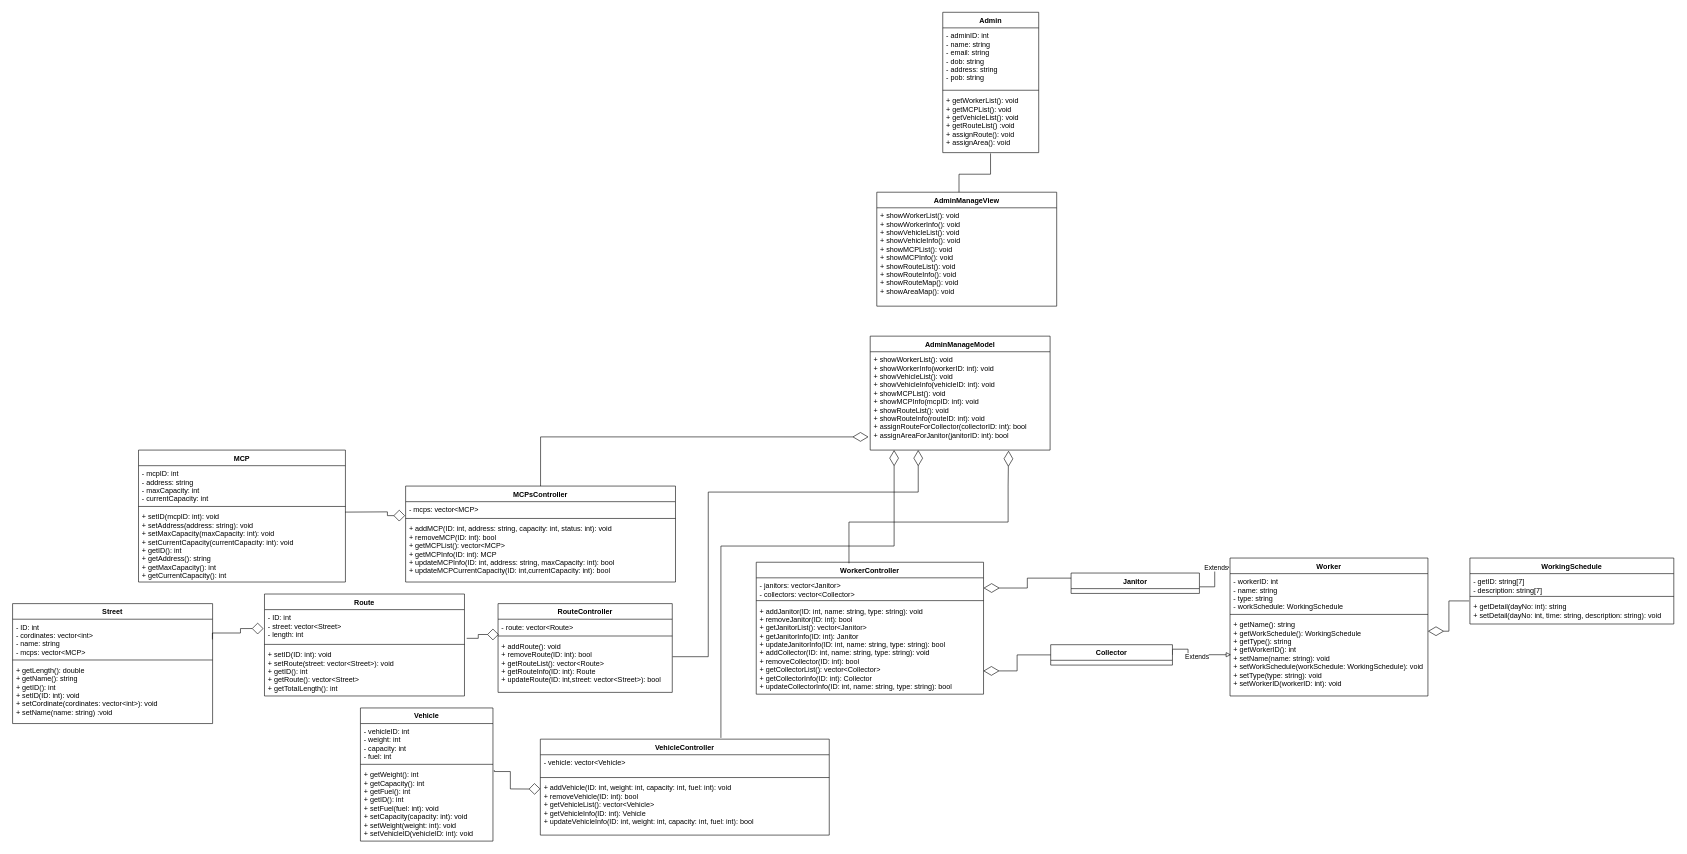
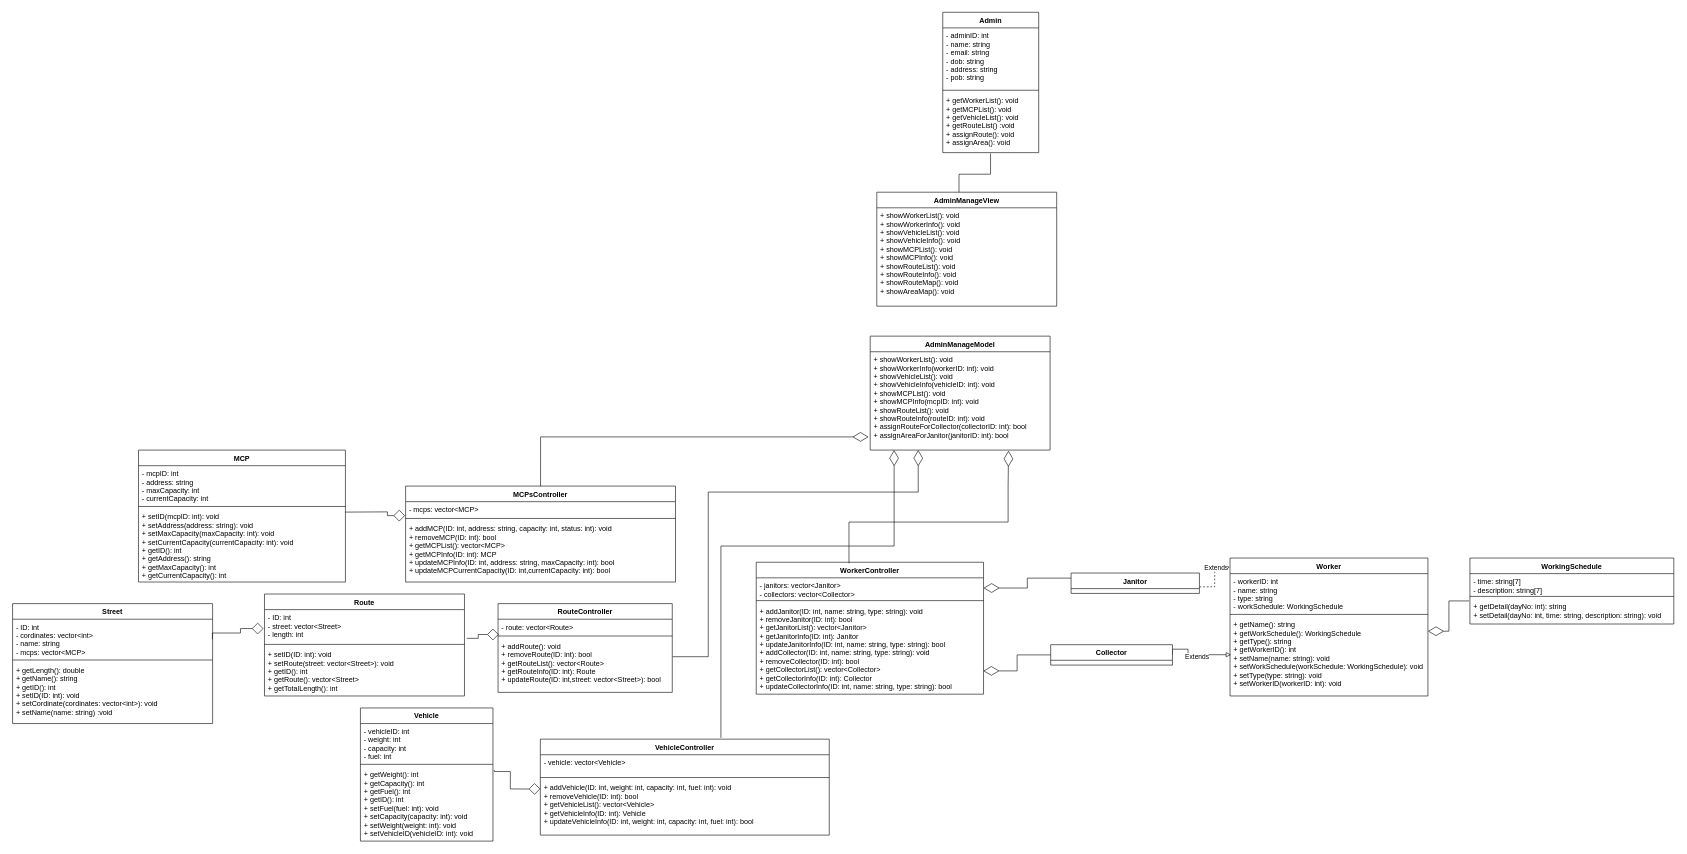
node "- getID: string[7] - description: string[7]": label "- getID: string[7] - description: string[7]" -> "- time: string[7] - description: string[7]"
edge "Janitor" -> "Worker": style solid -> dashed
